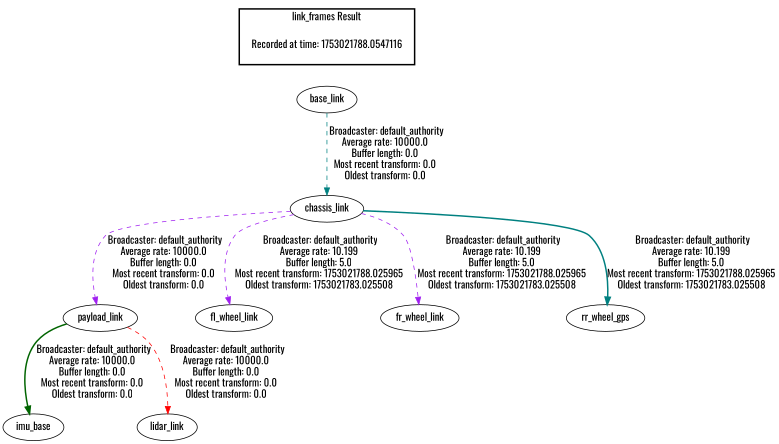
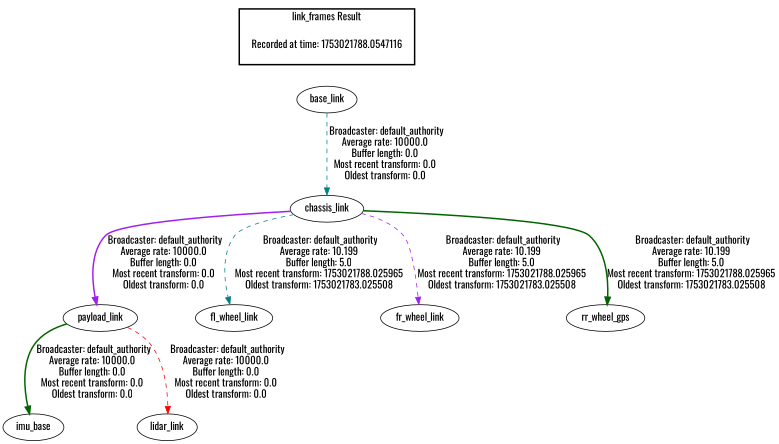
edge "chassis_link" -> "rr_wheel_gps": color teal -> darkgreen
edge "chassis_link" -> "payload_link": style dashed -> bold
edge "chassis_link" -> "fl_wheel_link": color purple -> teal
